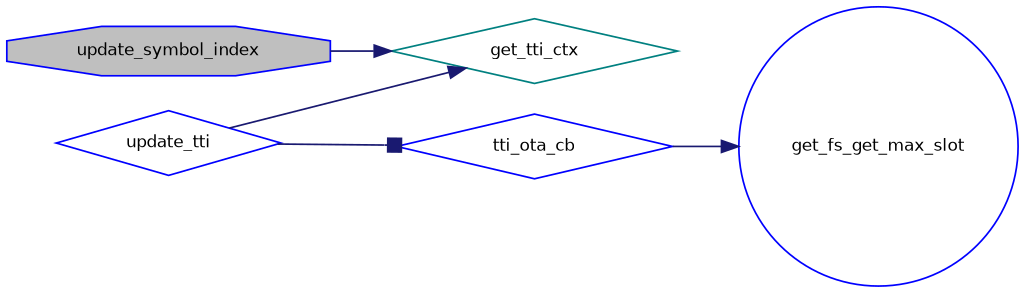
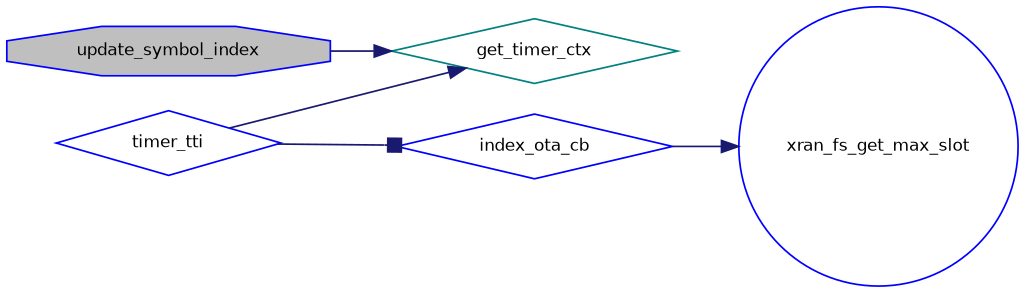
node "get_tti_ctx": label "get_tti_ctx" -> "get_timer_ctx"
node "update_tti": label "update_tti" -> "timer_tti"
node "tti_ota_cb": label "tti_ota_cb" -> "index_ota_cb"
node "get_fs_get_max_slot": label "get_fs_get_max_slot" -> "xran_fs_get_max_slot"
